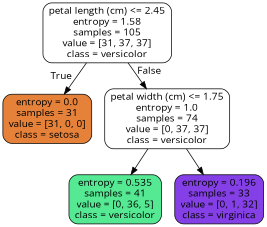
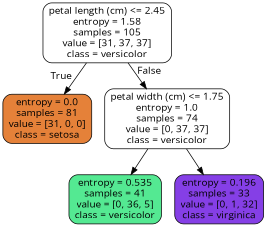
node "entropy = 0.0 samples = 31 value = [31, 0, 0] class = setosa": label "entropy = 0.0 samples = 31 value = [31, 0, 0] class = setosa" -> "entropy = 0.0 samples = 81 value = [31, 0, 0] class = setosa"
